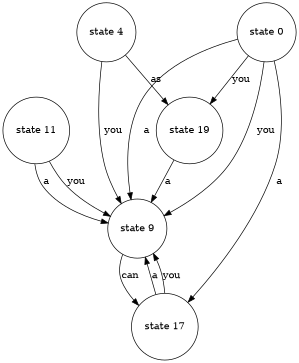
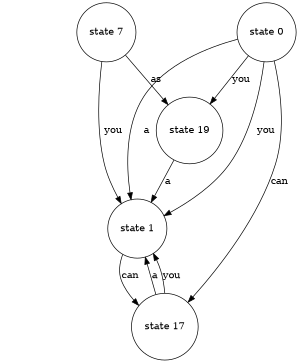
node "state 4": label "state 4" -> "state 7"
node "state 11": removed
edge "state 0" -> "state 17": label "a" -> "can"
node "state 9": label "state 9" -> "state 1"
